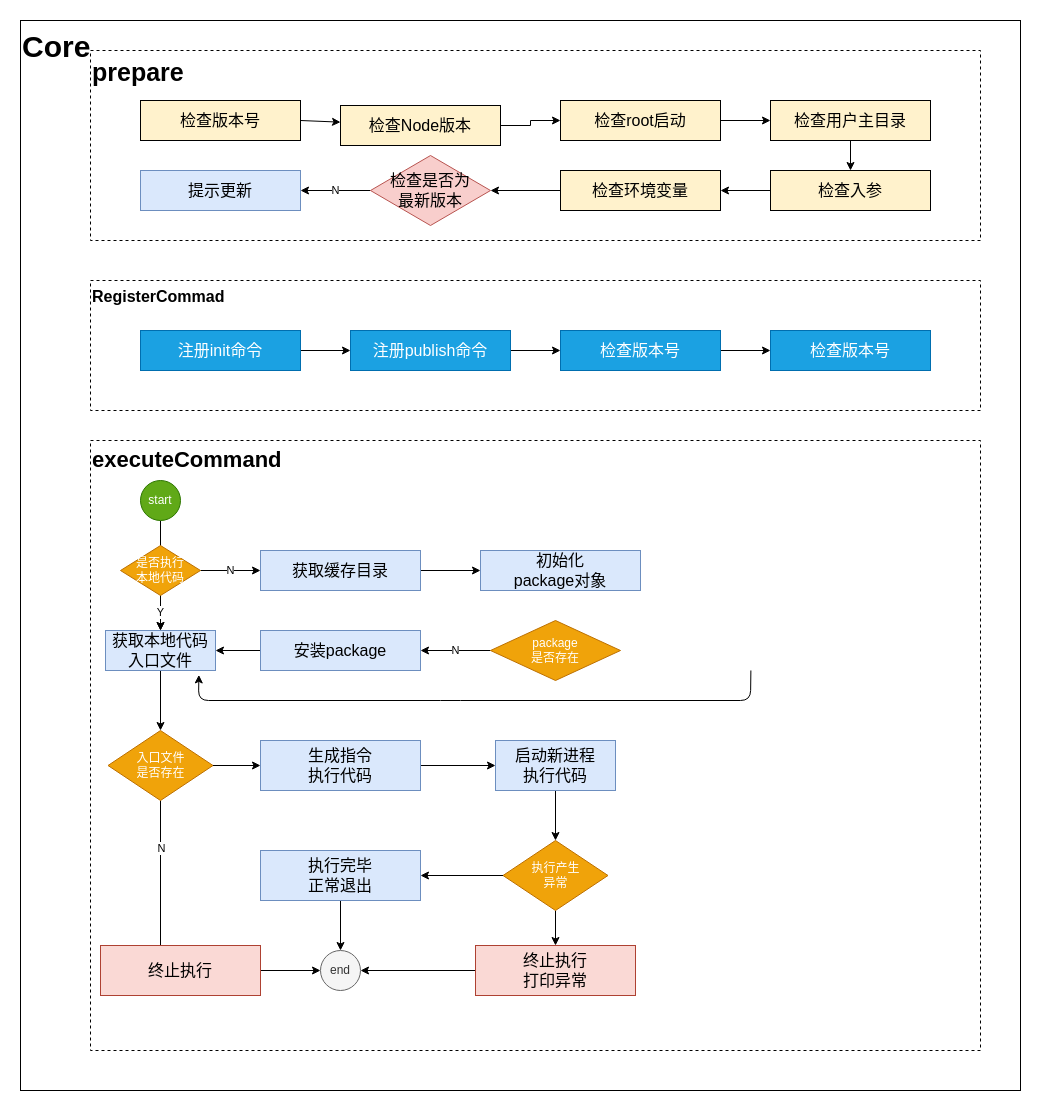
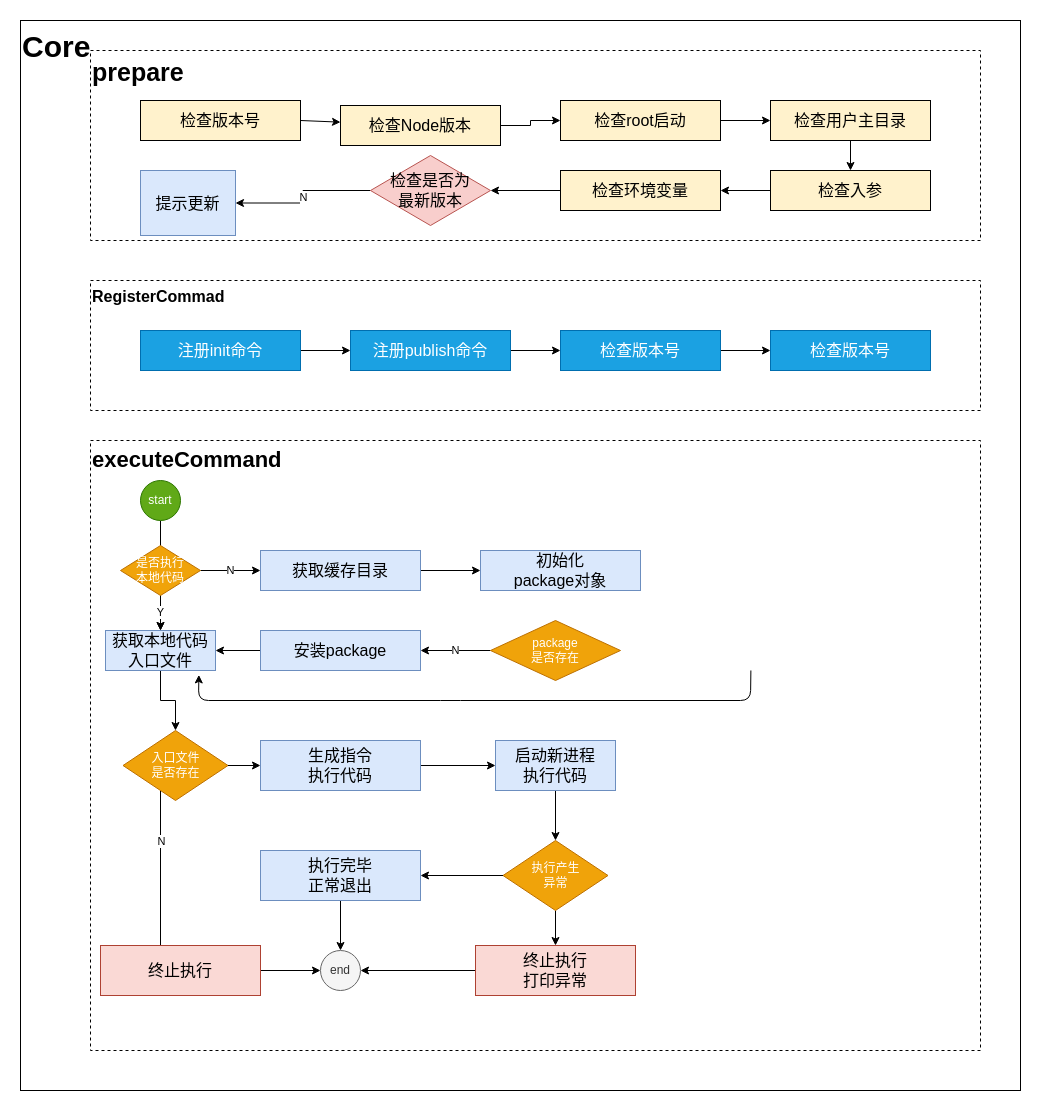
node "提示更新": size 160x40 -> 95x65
node "入口文件 是否存在": moved (161, 766) -> (176, 766)
